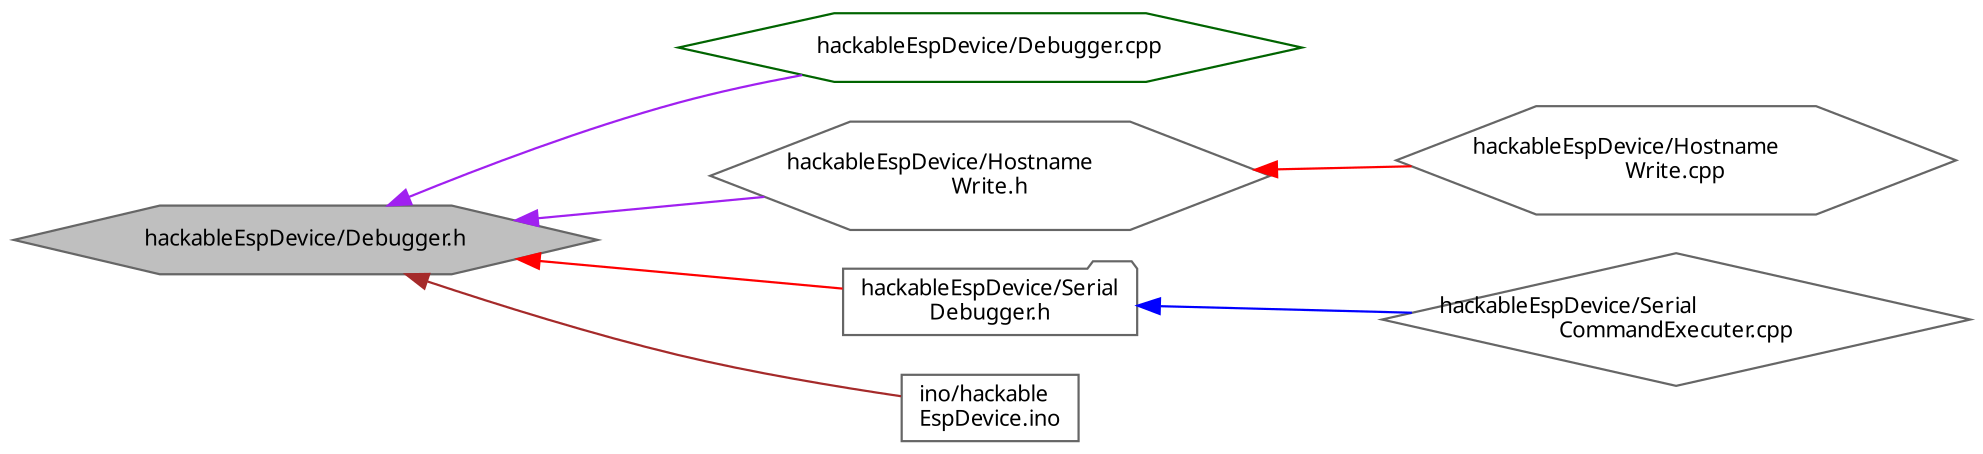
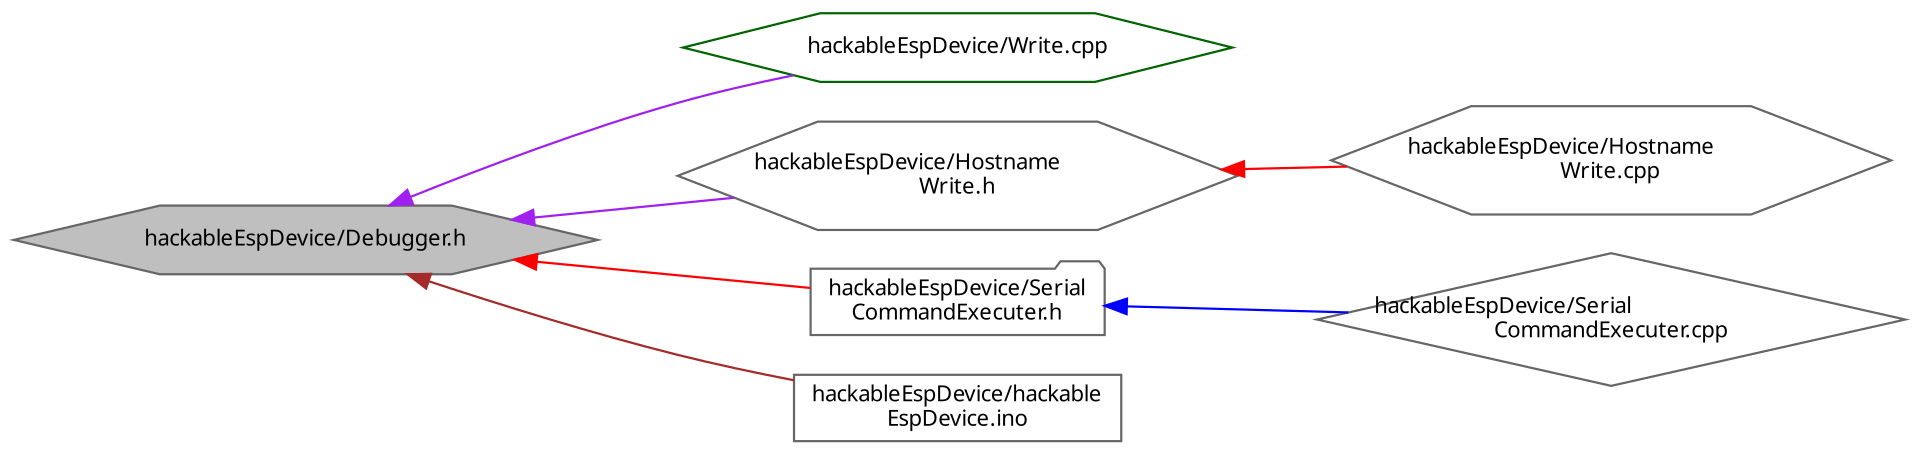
node "hackableEspDevice/Debugger.cpp": label "hackableEspDevice/Debugger.cpp" -> "hackableEspDevice/Write.cpp"
node "hackableEspDevice/Serial Debugger.h": label "hackableEspDevice/Serial Debugger.h" -> "hackableEspDevice/Serial CommandExecuter.h"
node "ino/hackable EspDevice.ino": label "ino/hackable EspDevice.ino" -> "hackableEspDevice/hackable EspDevice.ino"
